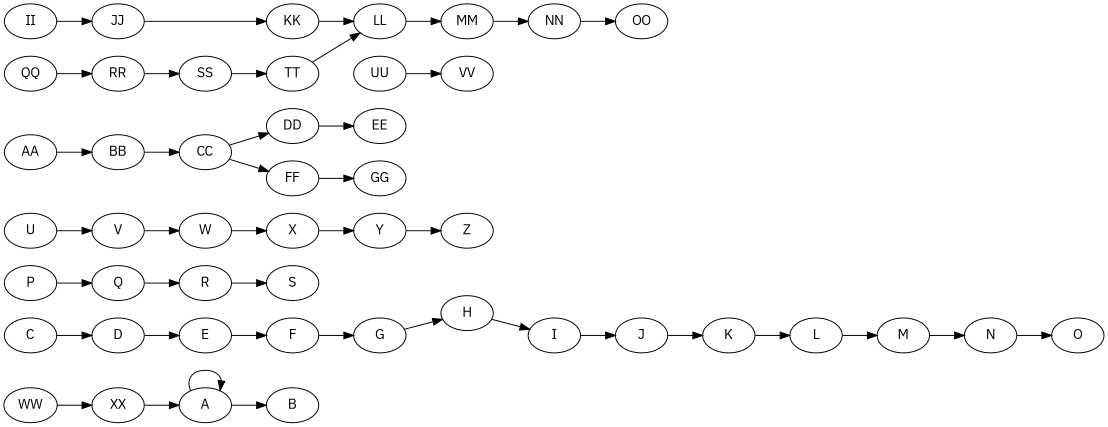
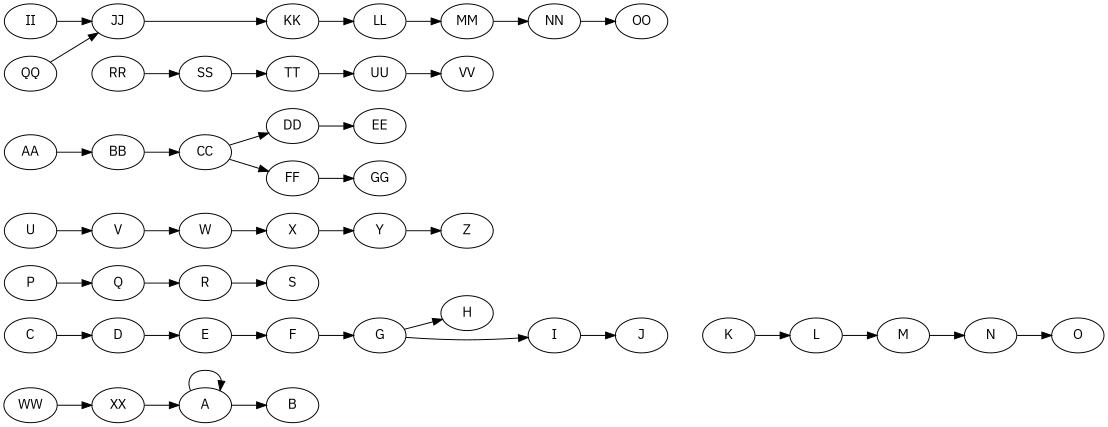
edge "TT" -> "LL": now "TT" -> "UU"
edge "QQ" -> "RR": now "QQ" -> "JJ"
edge "H" -> "I": now "G" -> "I"
edge "J" -> "K": removed
